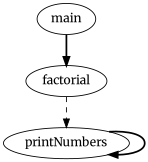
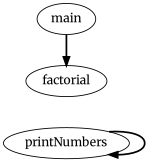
edge "factorial" -> "printNumbers": removed
